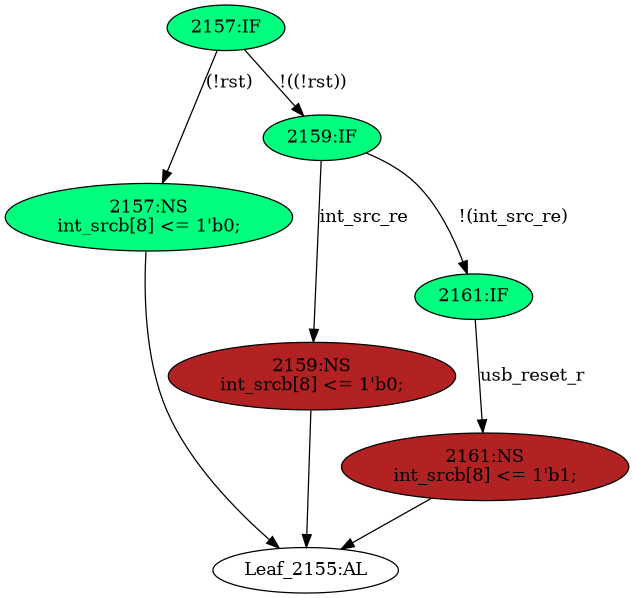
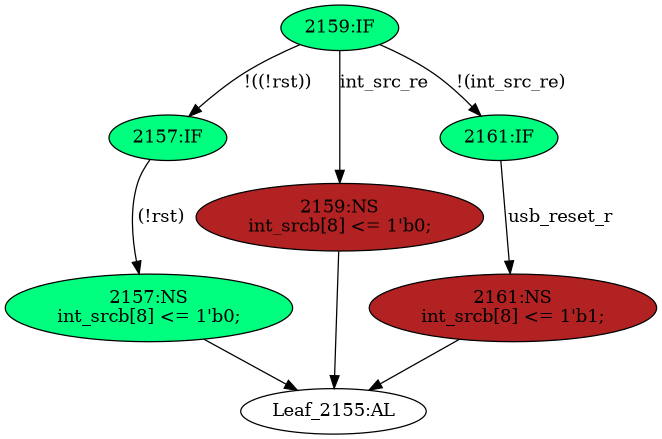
edge "2157:IF" -> "2159:IF": reversed
